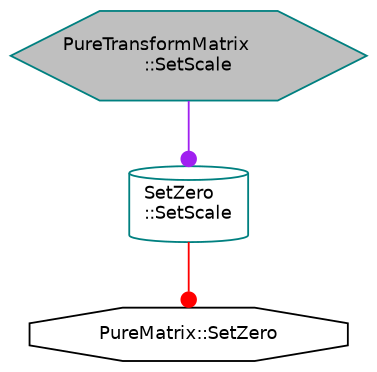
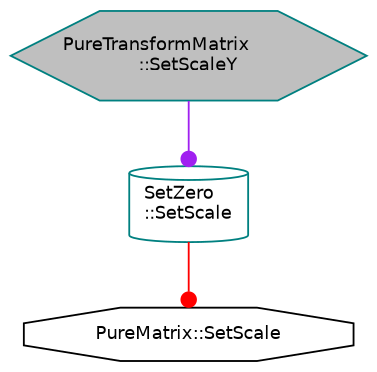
node "PureTransformMatrix ::SetScale": label "PureTransformMatrix ::SetScale" -> "PureTransformMatrix ::SetScaleY"
node "PureMatrix::SetZero": label "PureMatrix::SetZero" -> "PureMatrix::SetScale"
